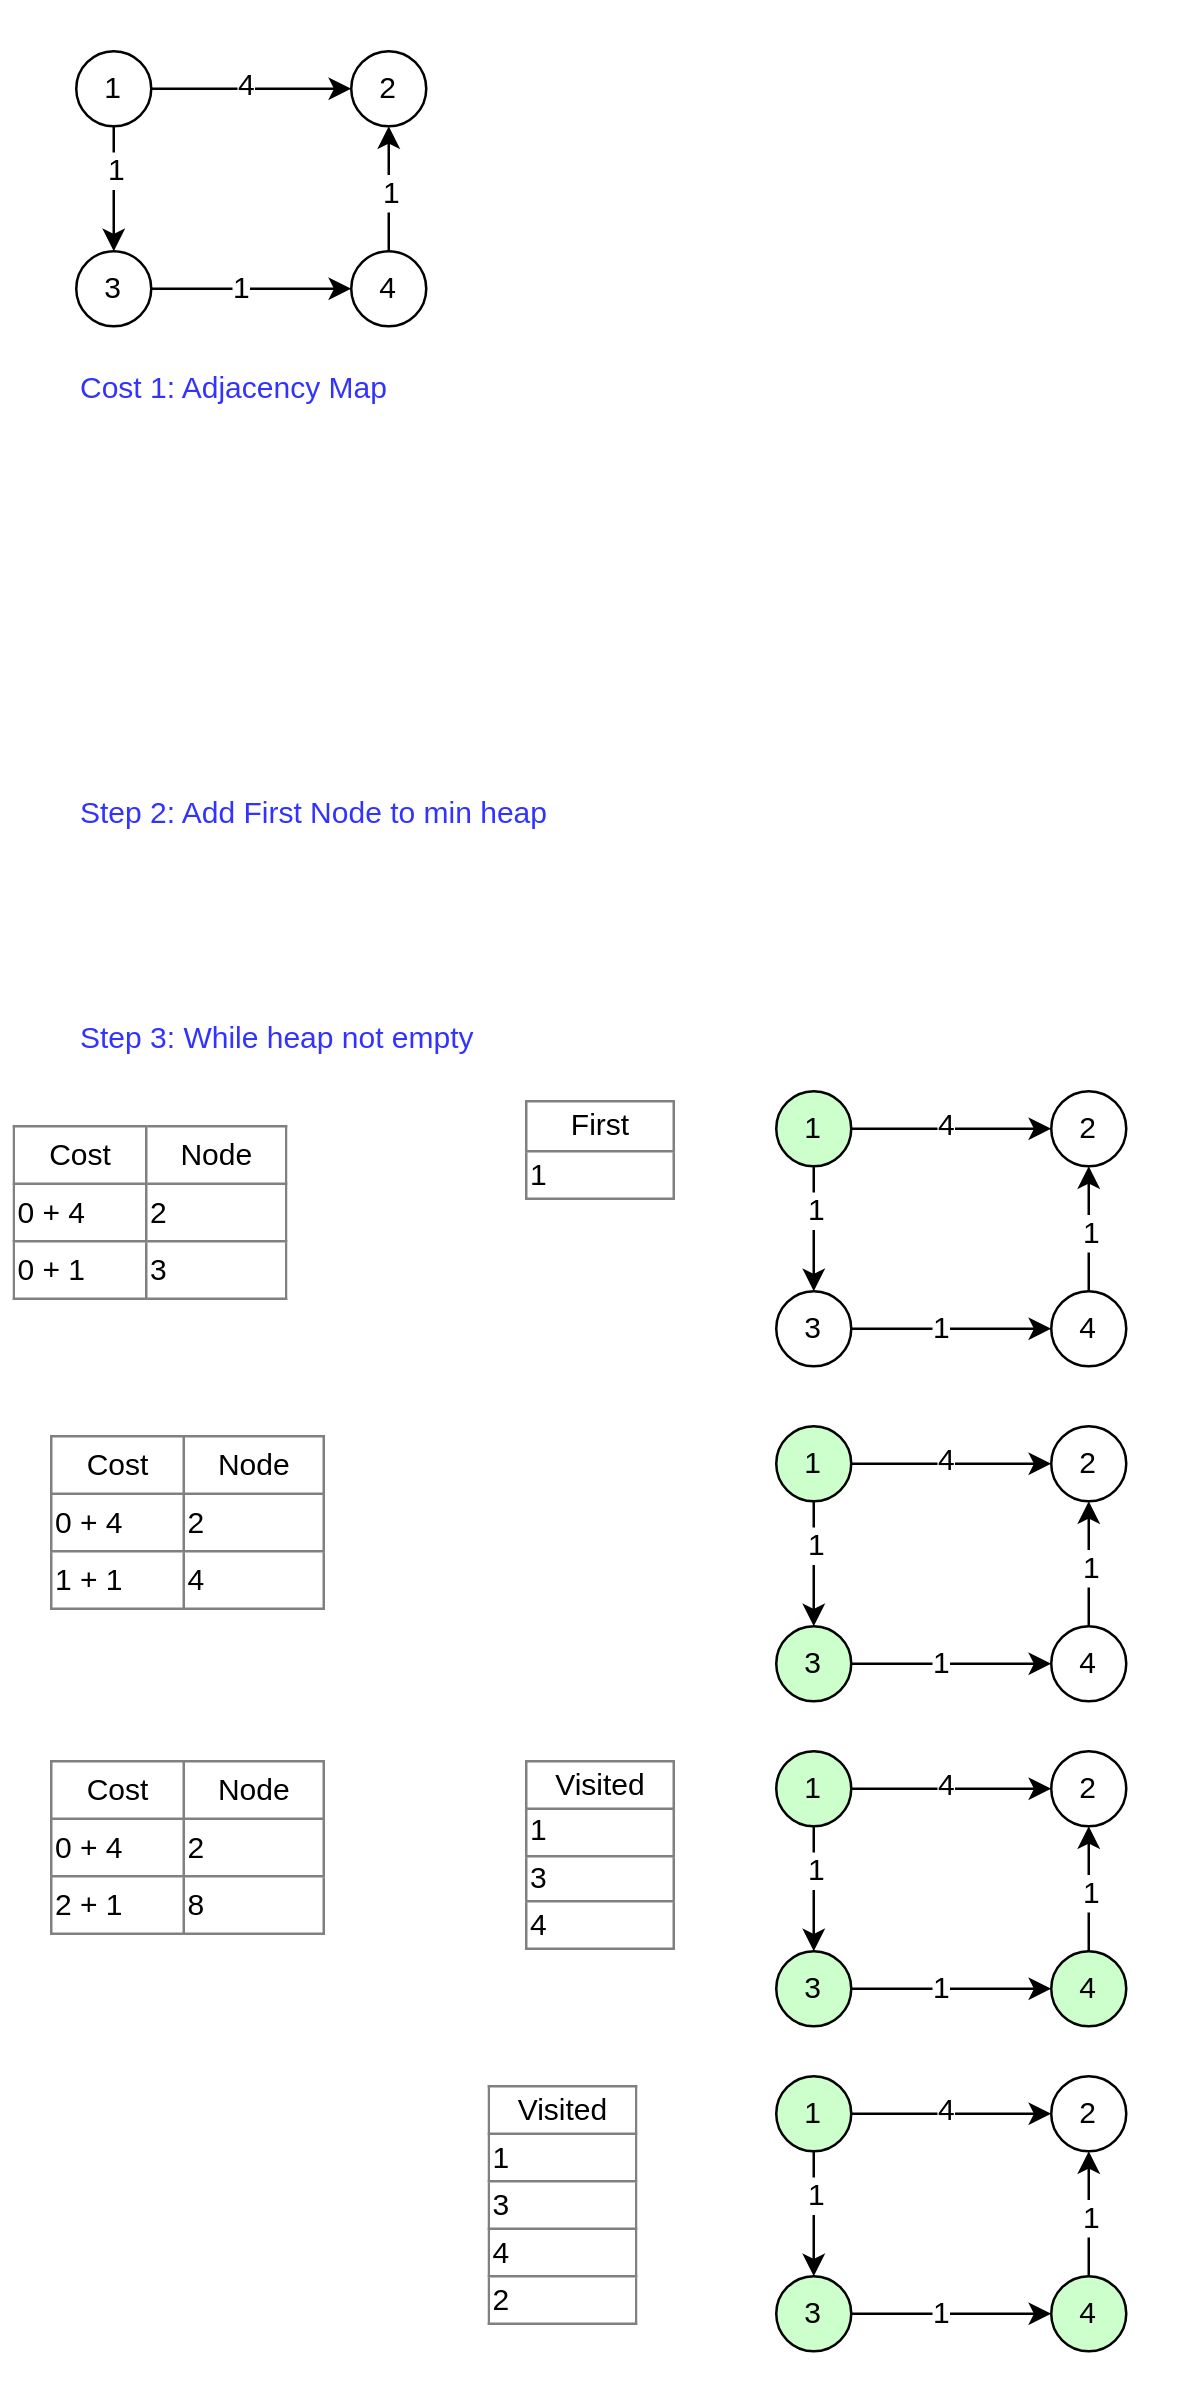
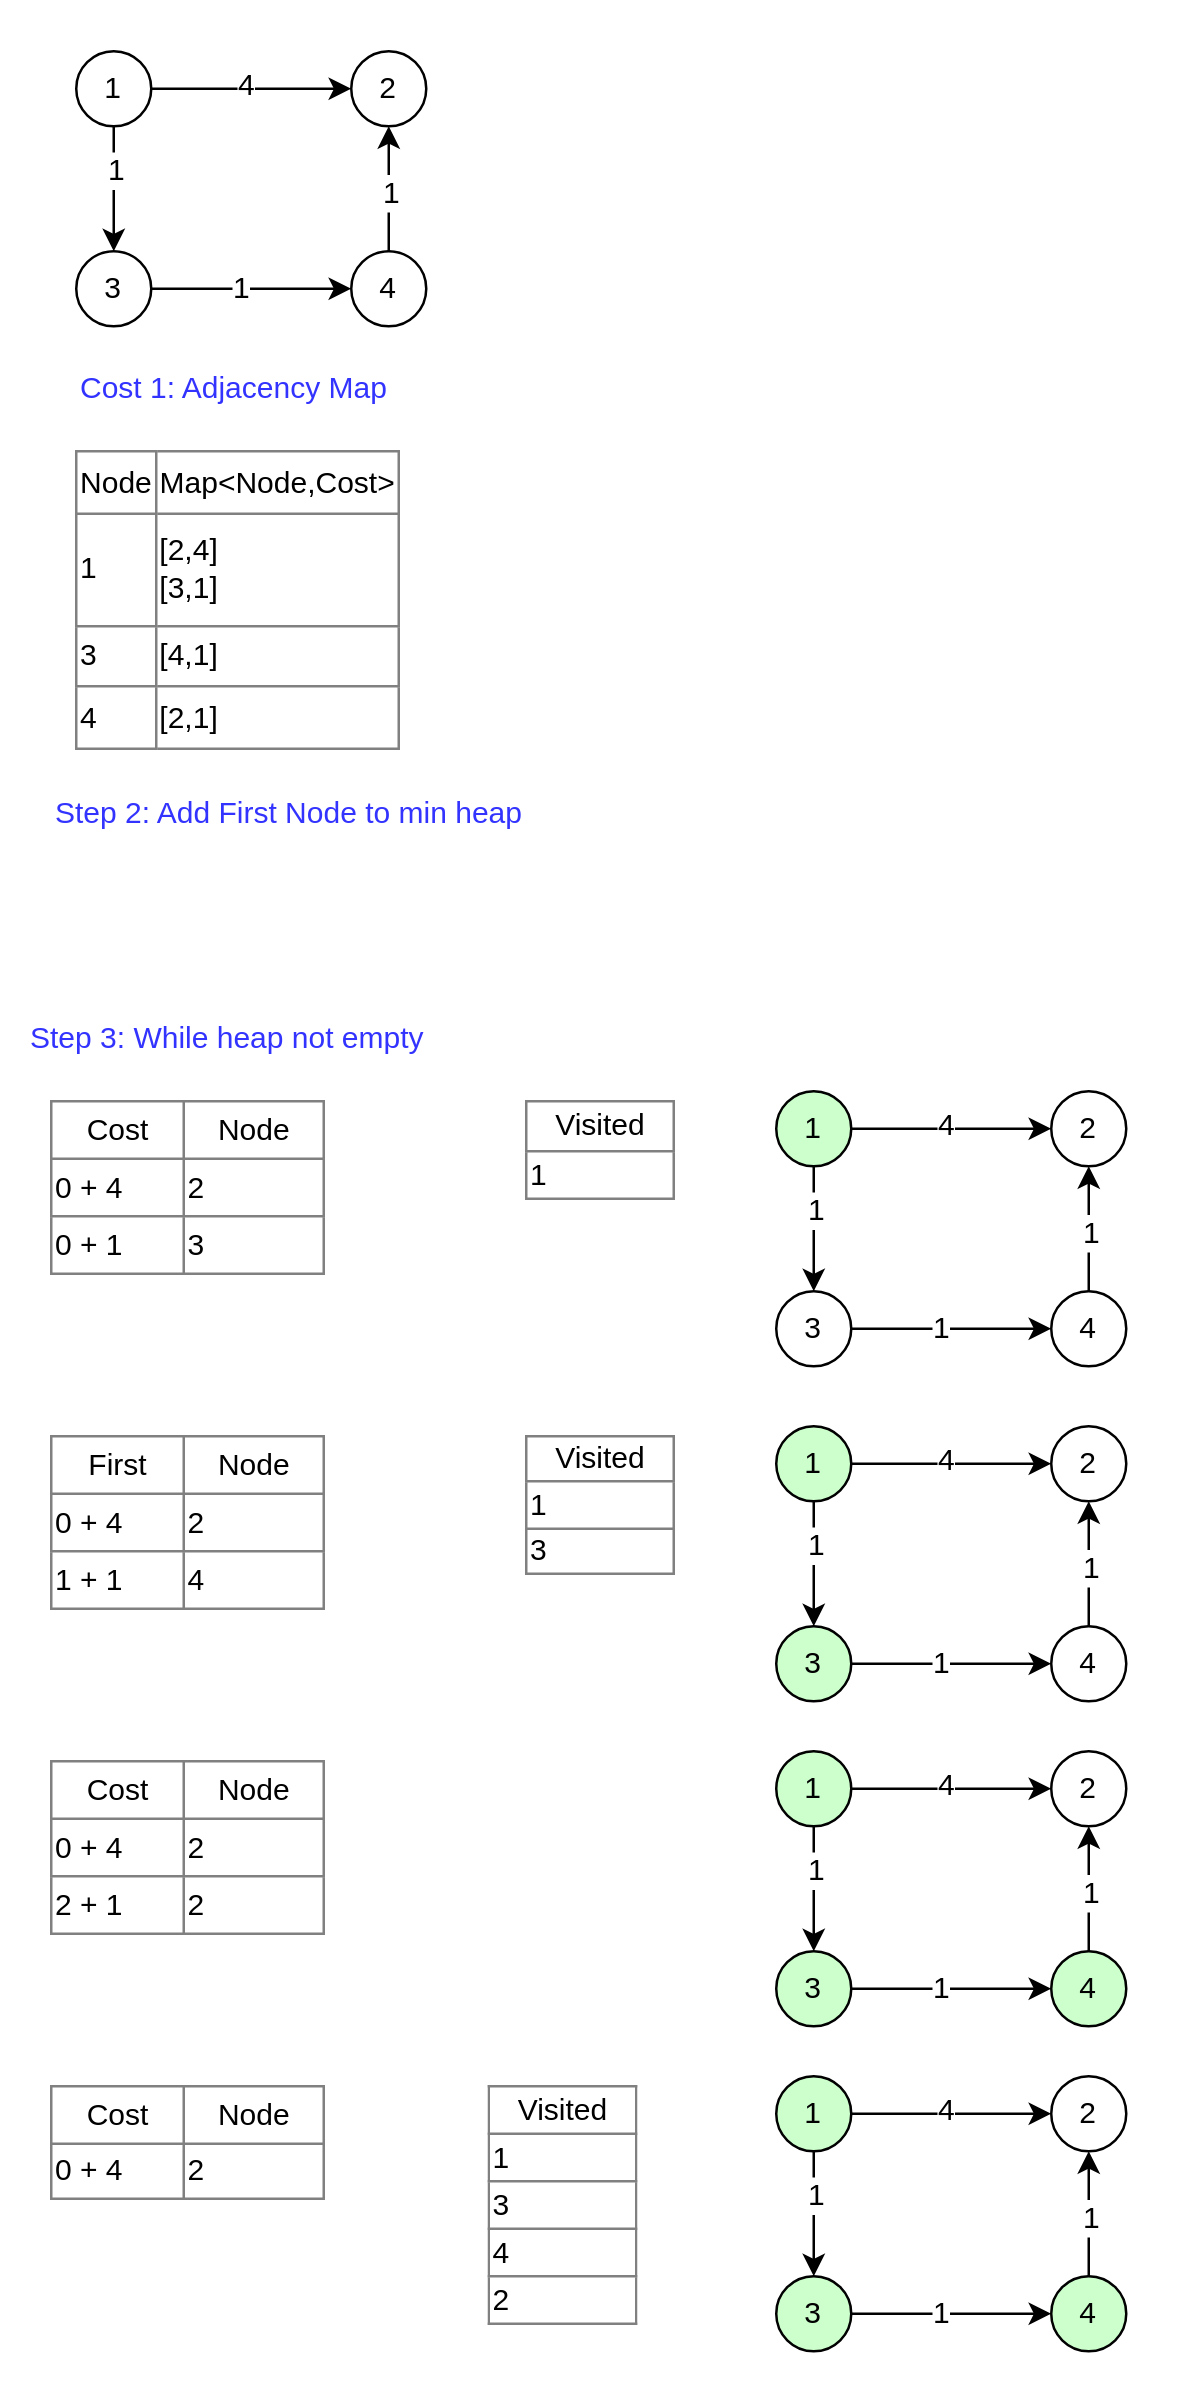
node "Node Map<Node,Cost> 1 [2,4] [3,1] 3 [4,1] 4 [2,1]": added
node "Step 2: Add First Node to min heap": moved (351, 814) -> (326, 814)
node "Step 3: While heap not empty": moved (351, 1039) -> (301, 1039)
node "First 1": label "First 1" -> "Visited 1"
node "Cost Node 0 + 4 2 0 + 1 3": moved (151, 1214) -> (189, 1189)
node "Cost Node 0 + 4 2 1 + 1 4": label "Cost Node 0 + 4 2 1 + 1 4" -> "First Node 0 + 4 2 1 + 1 4"
node "Visited 1 3": added
node "Cost Node 0 + 4 2 2 + 1 8": label "Cost Node 0 + 4 2 2 + 1 8" -> "Cost Node 0 + 4 2 2 + 1 2"
node "Visited 1 3 4": removed
node "Cost Node 0 + 4 2": added
